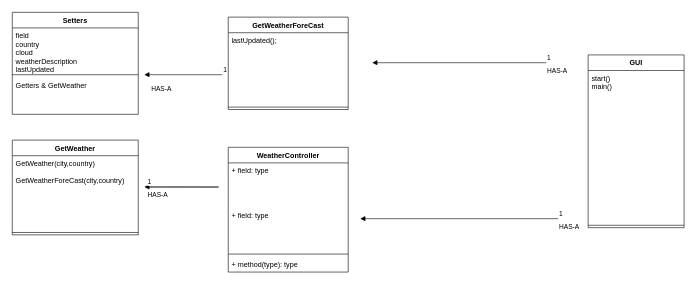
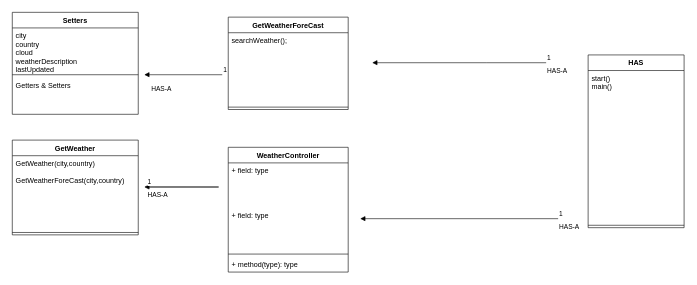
node "field country cloud weatherDescription lastUpdated": label "field country cloud weatherDescription lastUpdated" -> "city country cloud weatherDescription lastUpdated"
node "lastUpdated();": label "lastUpdated();" -> "searchWeather();"
node "GUI": label "GUI" -> "HAS"
node "Getters & GetWeather": label "Getters & GetWeather" -> "Getters & Setters"
